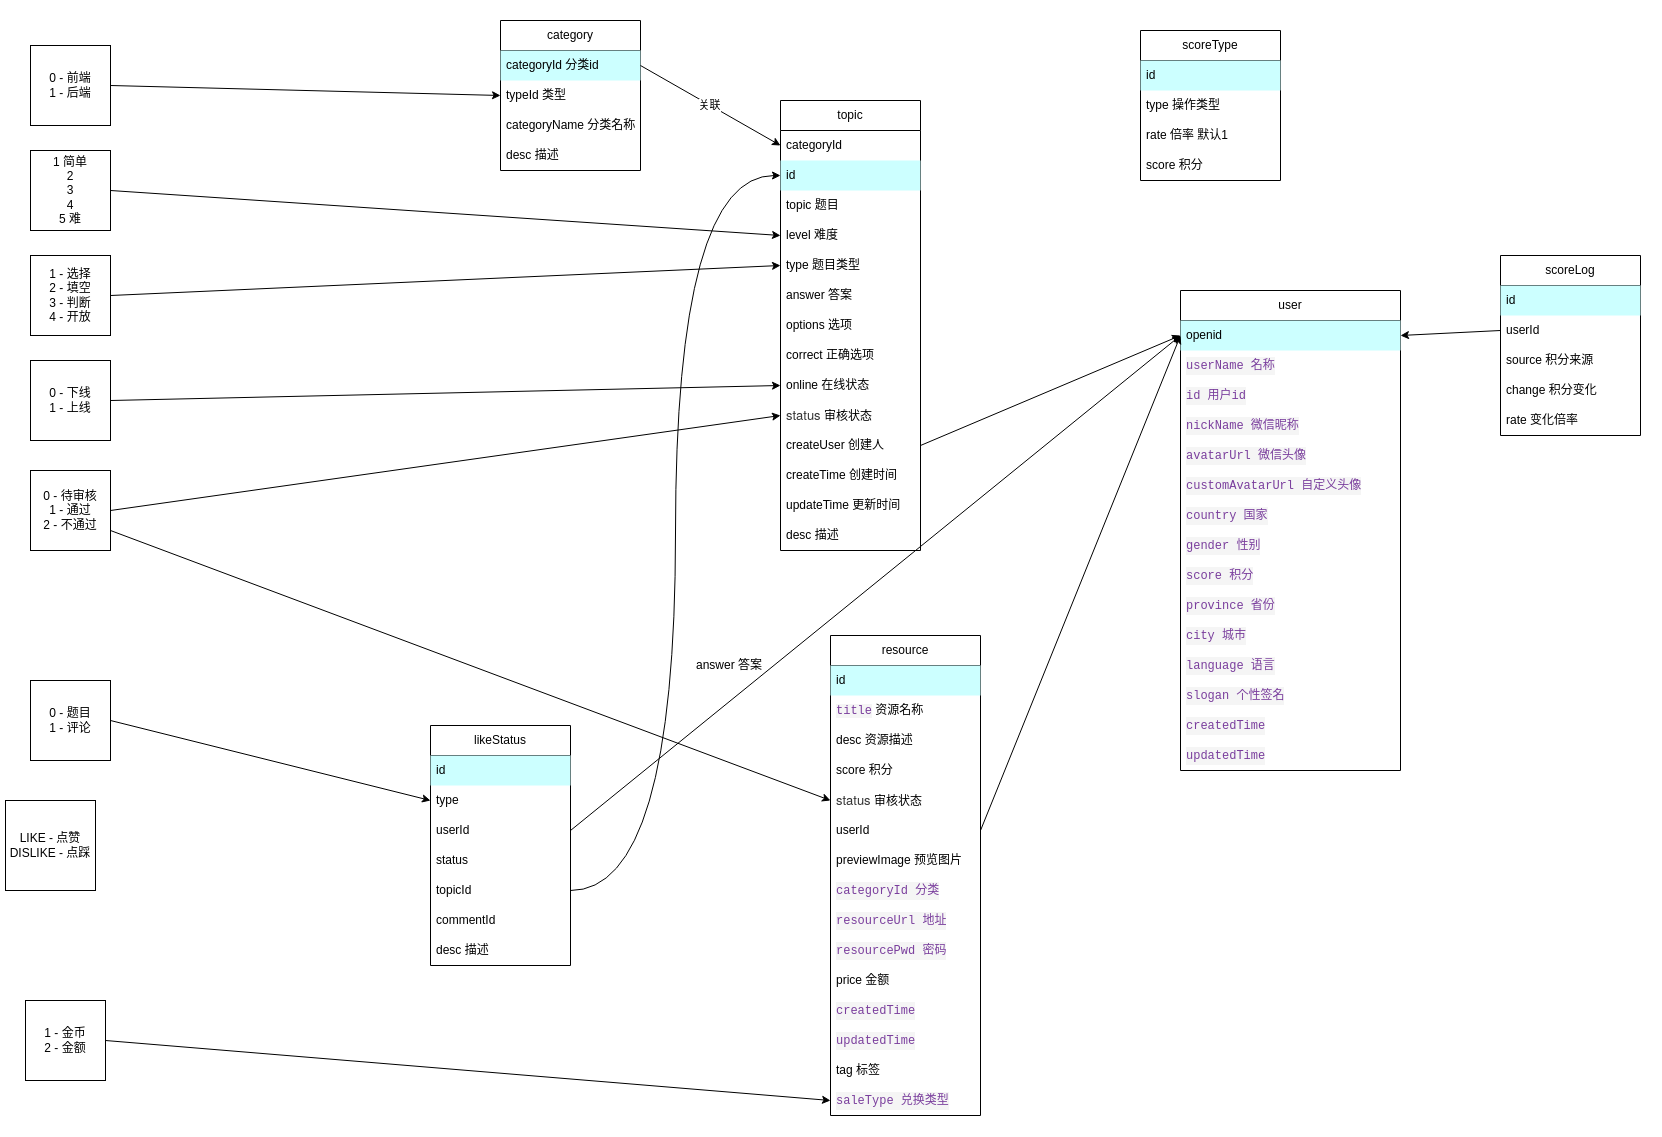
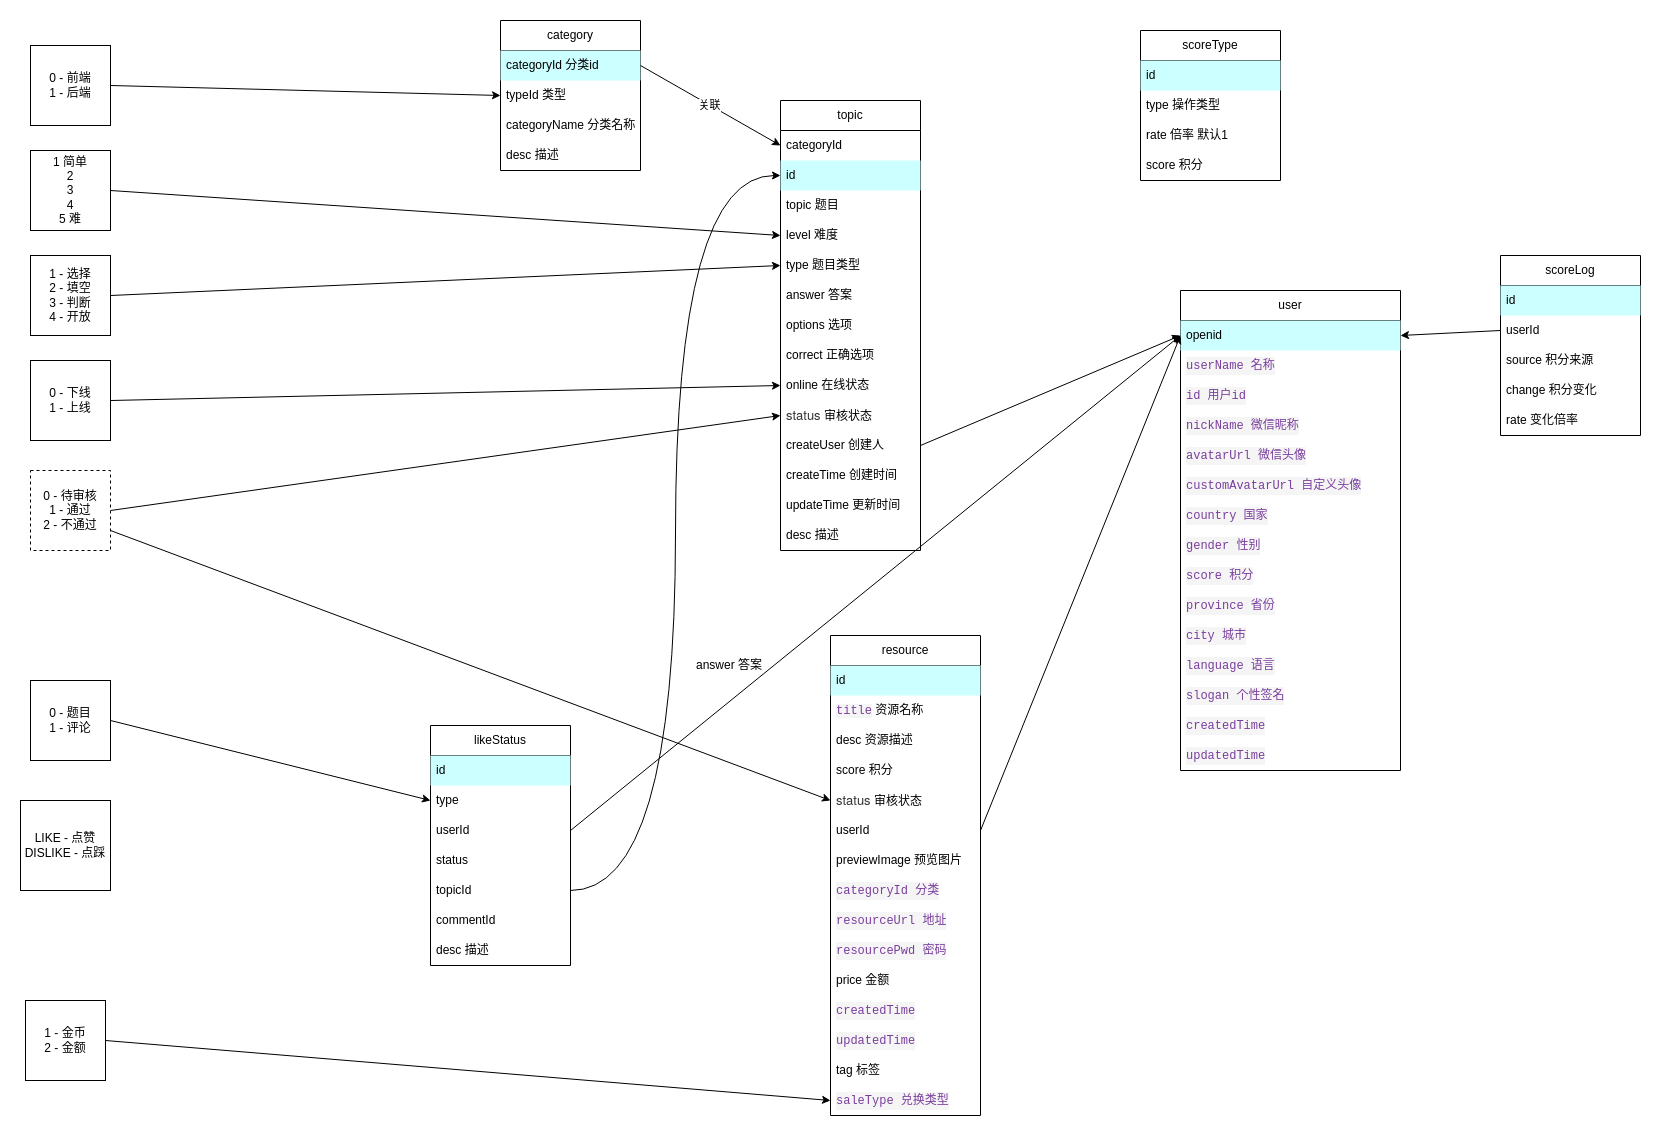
node "0 - 待审核 1 - 通过 2 - 不通过": style solid -> dashed
node "LIKE - 点赞 DISLIKE - 点踩": moved (51, 846) -> (66, 846)
